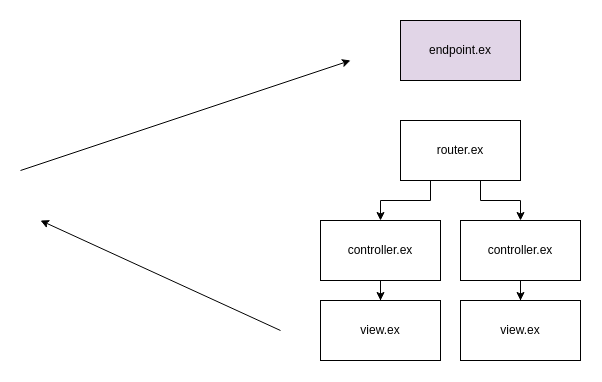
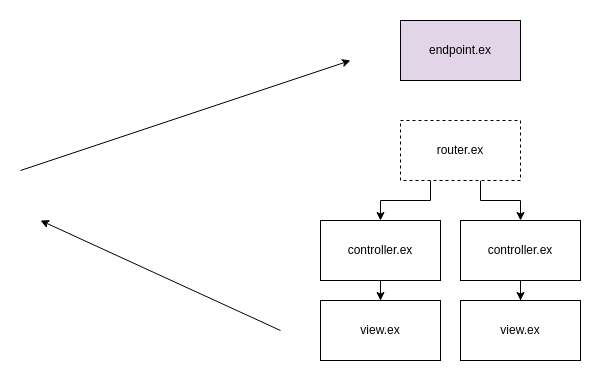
node "router.ex": style solid -> dashed
